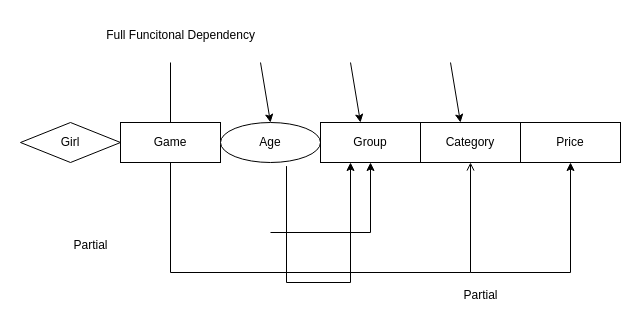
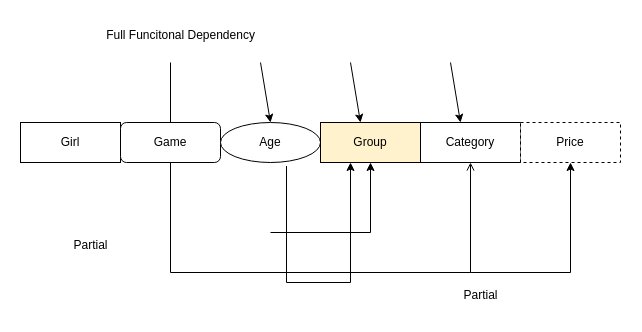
node "Girl": shape diamond -> rectangle
node "Game": shape rectangle -> rounded rectangle
node "Group": fillcolor #ffffff -> #fff2cc
node "Price": style solid -> dashed
